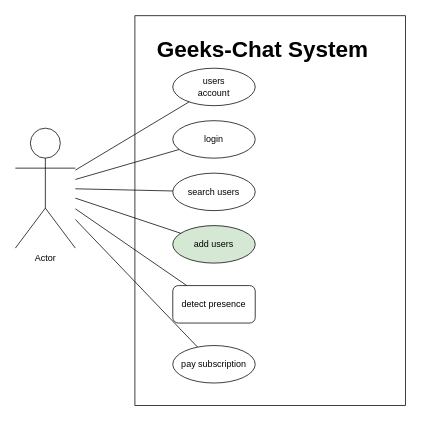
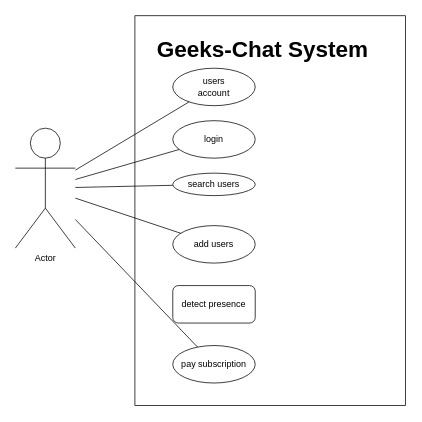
node "search users": size 83x38 -> 83x23
node "add users": fillcolor #d5e8d4 -> #ffffff
edge "Actor" -- "detect presence": removed
